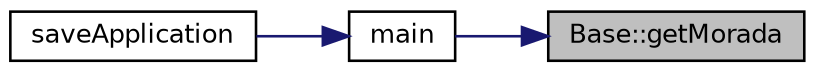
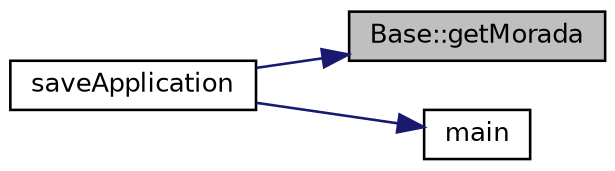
edge "main" -> "Base::getMorada": now "saveApplication" -> "Base::getMorada"
